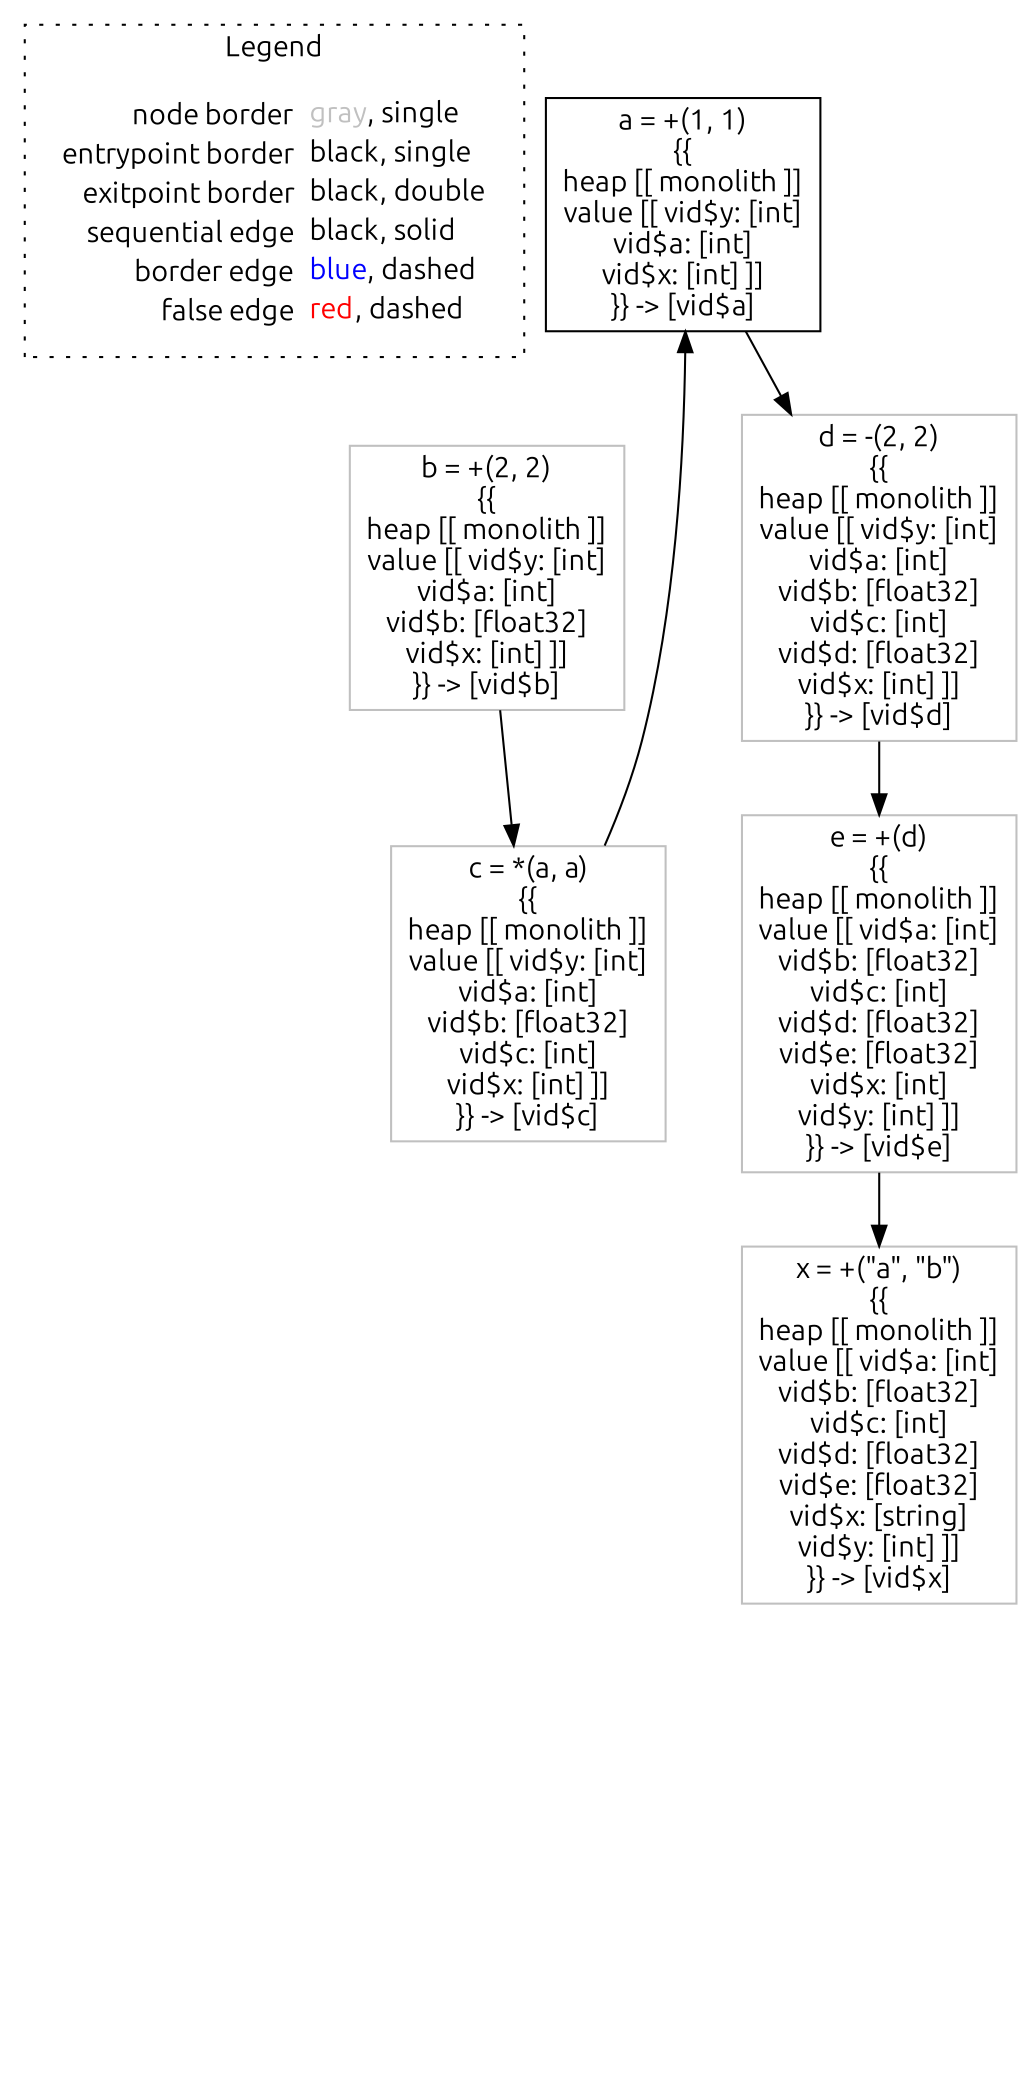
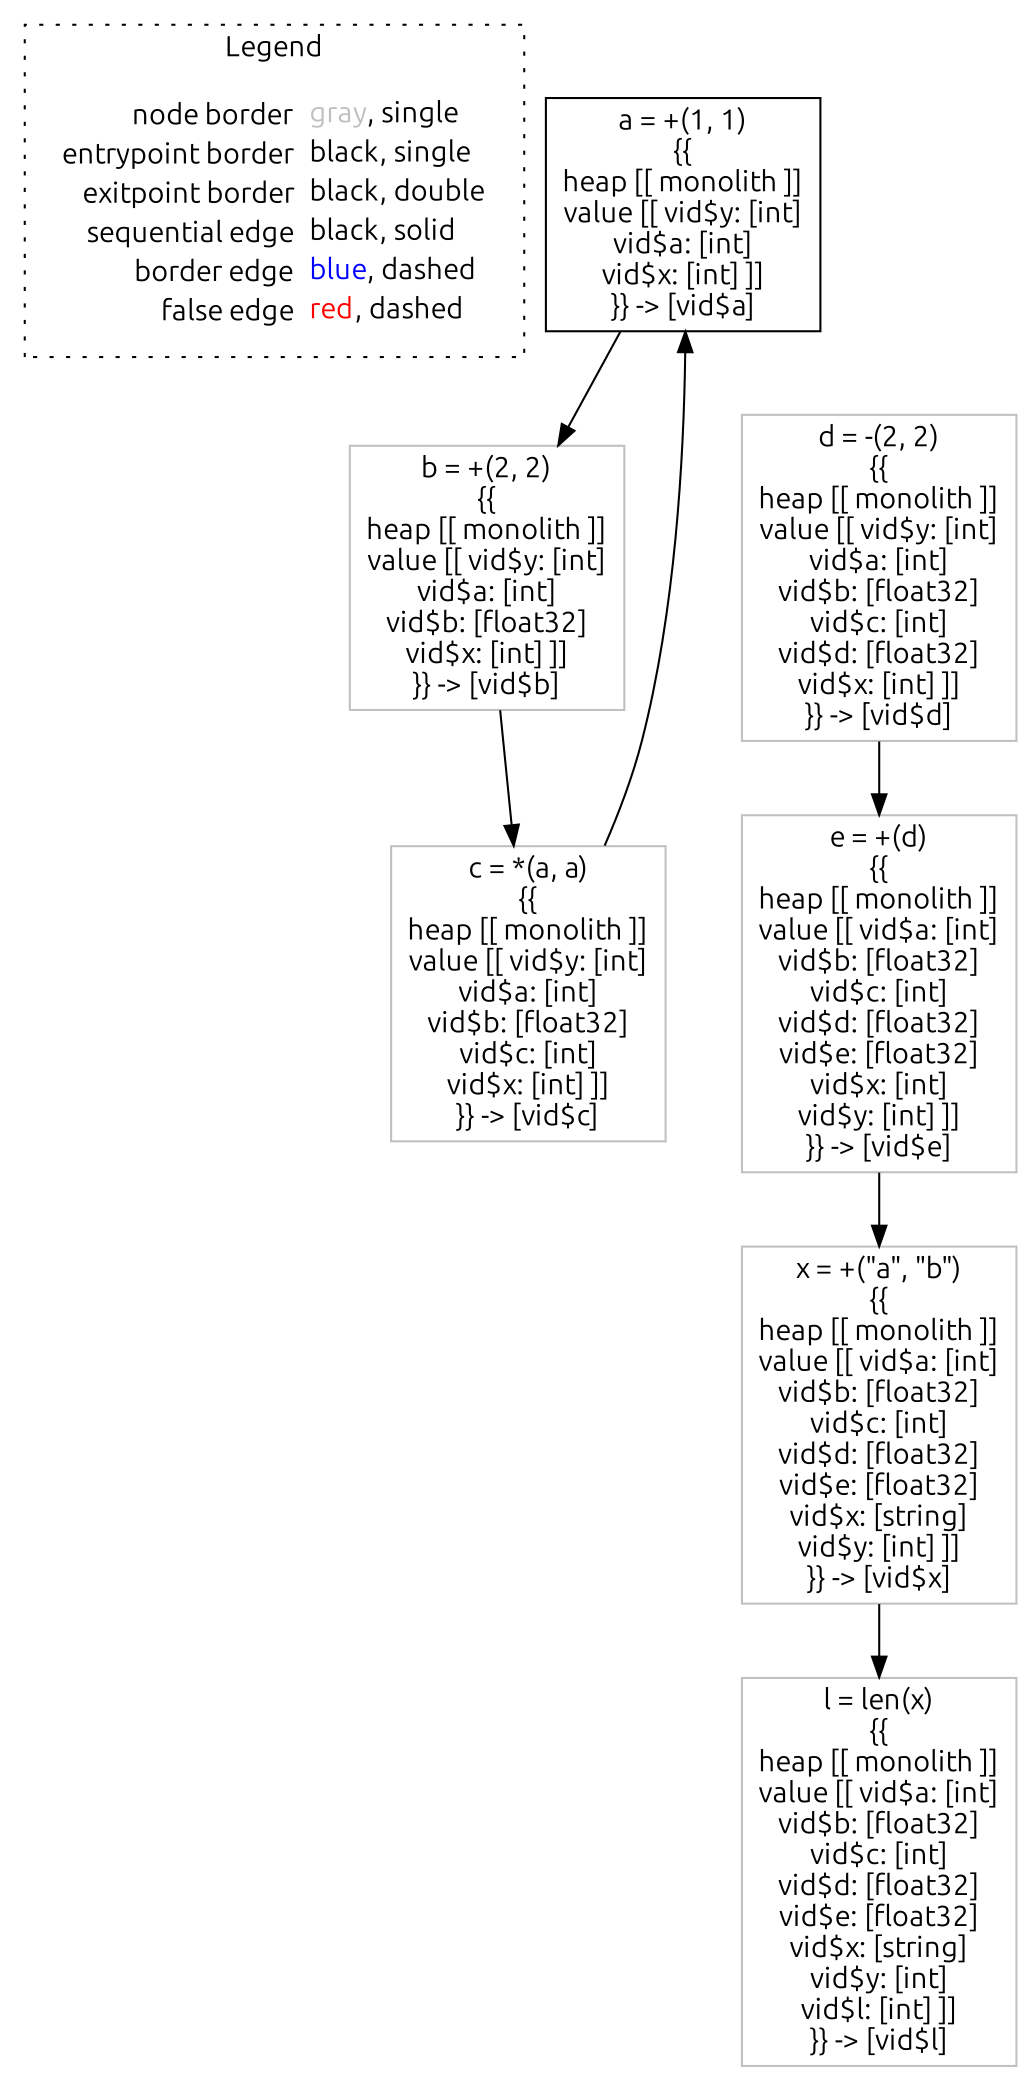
edge "a = +(1, 1)" -> "d = -(2, 2)": now "a = +(1, 1)" -> "b = +(2, 2)"
node "l = len(x)": added
